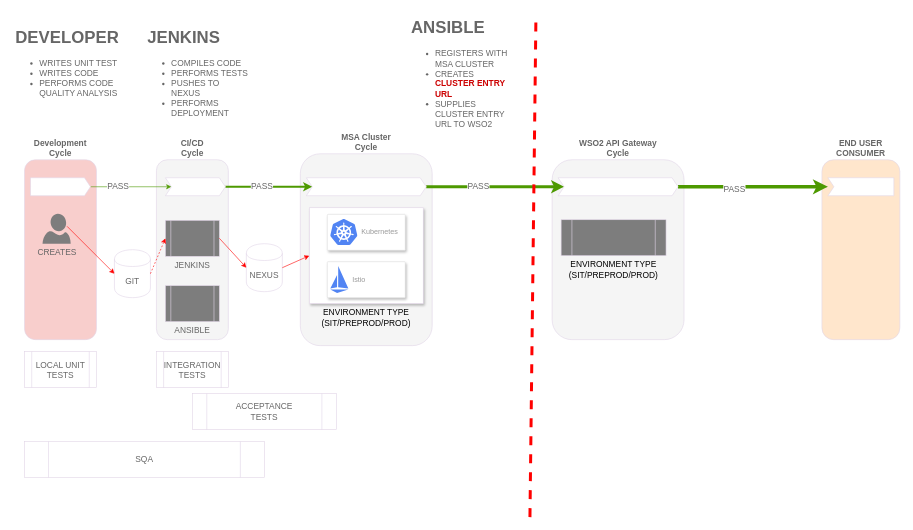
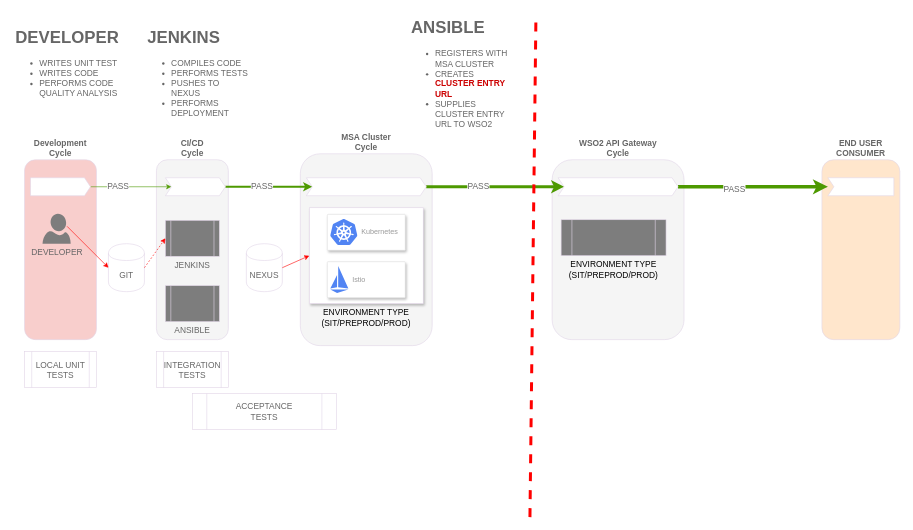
edge "JENKINS" -> "NEXUS": removed
node "CREATES": label "CREATES" -> "DEVELOPER"
node "GIT": moved (132, 274) -> (126, 268)
node "SQA": removed
